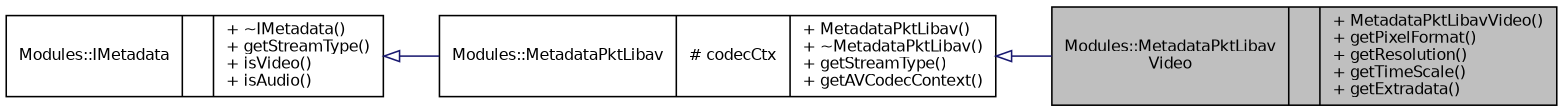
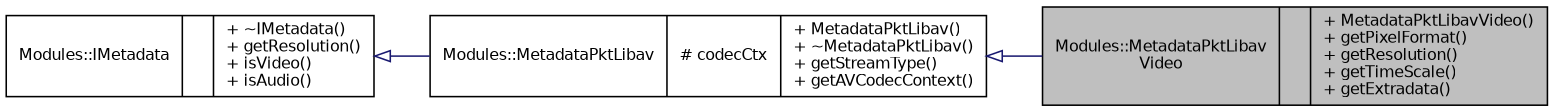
node "Modules::IMetadata": text "+ getStreamType()" -> "+ getResolution()"
